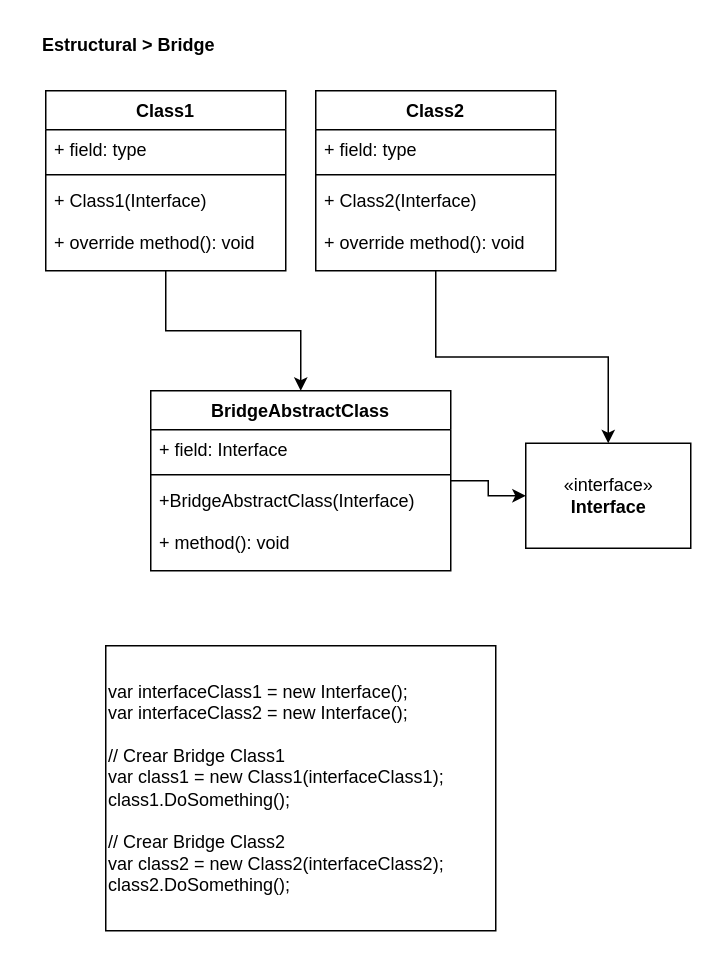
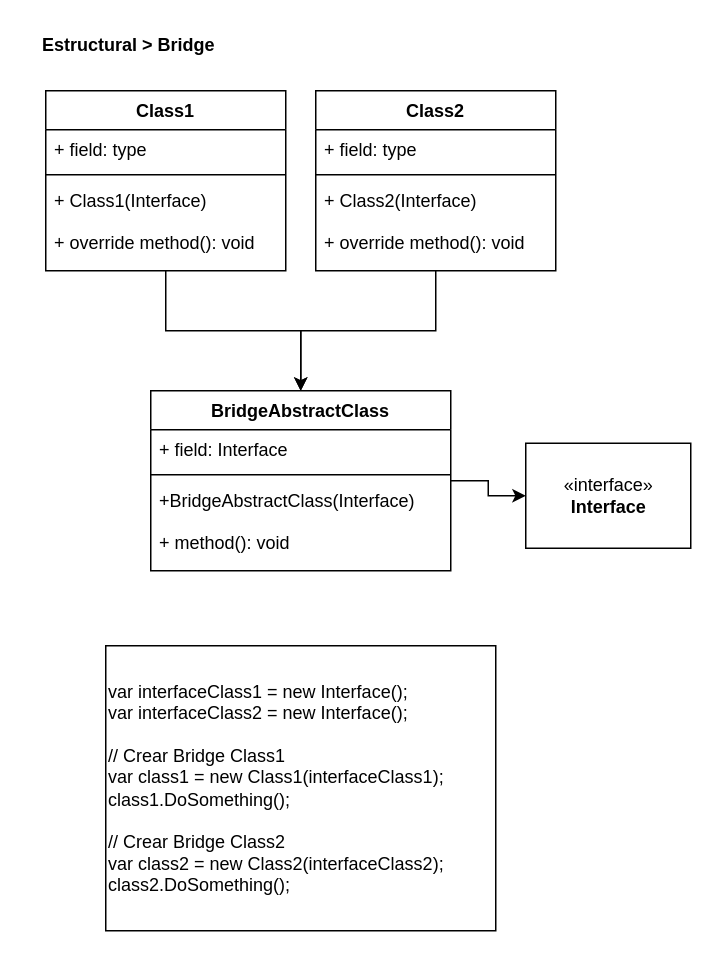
edge "Class2" -> "«interface» Interface": now "Class2" -> "BridgeAbstractClass"
